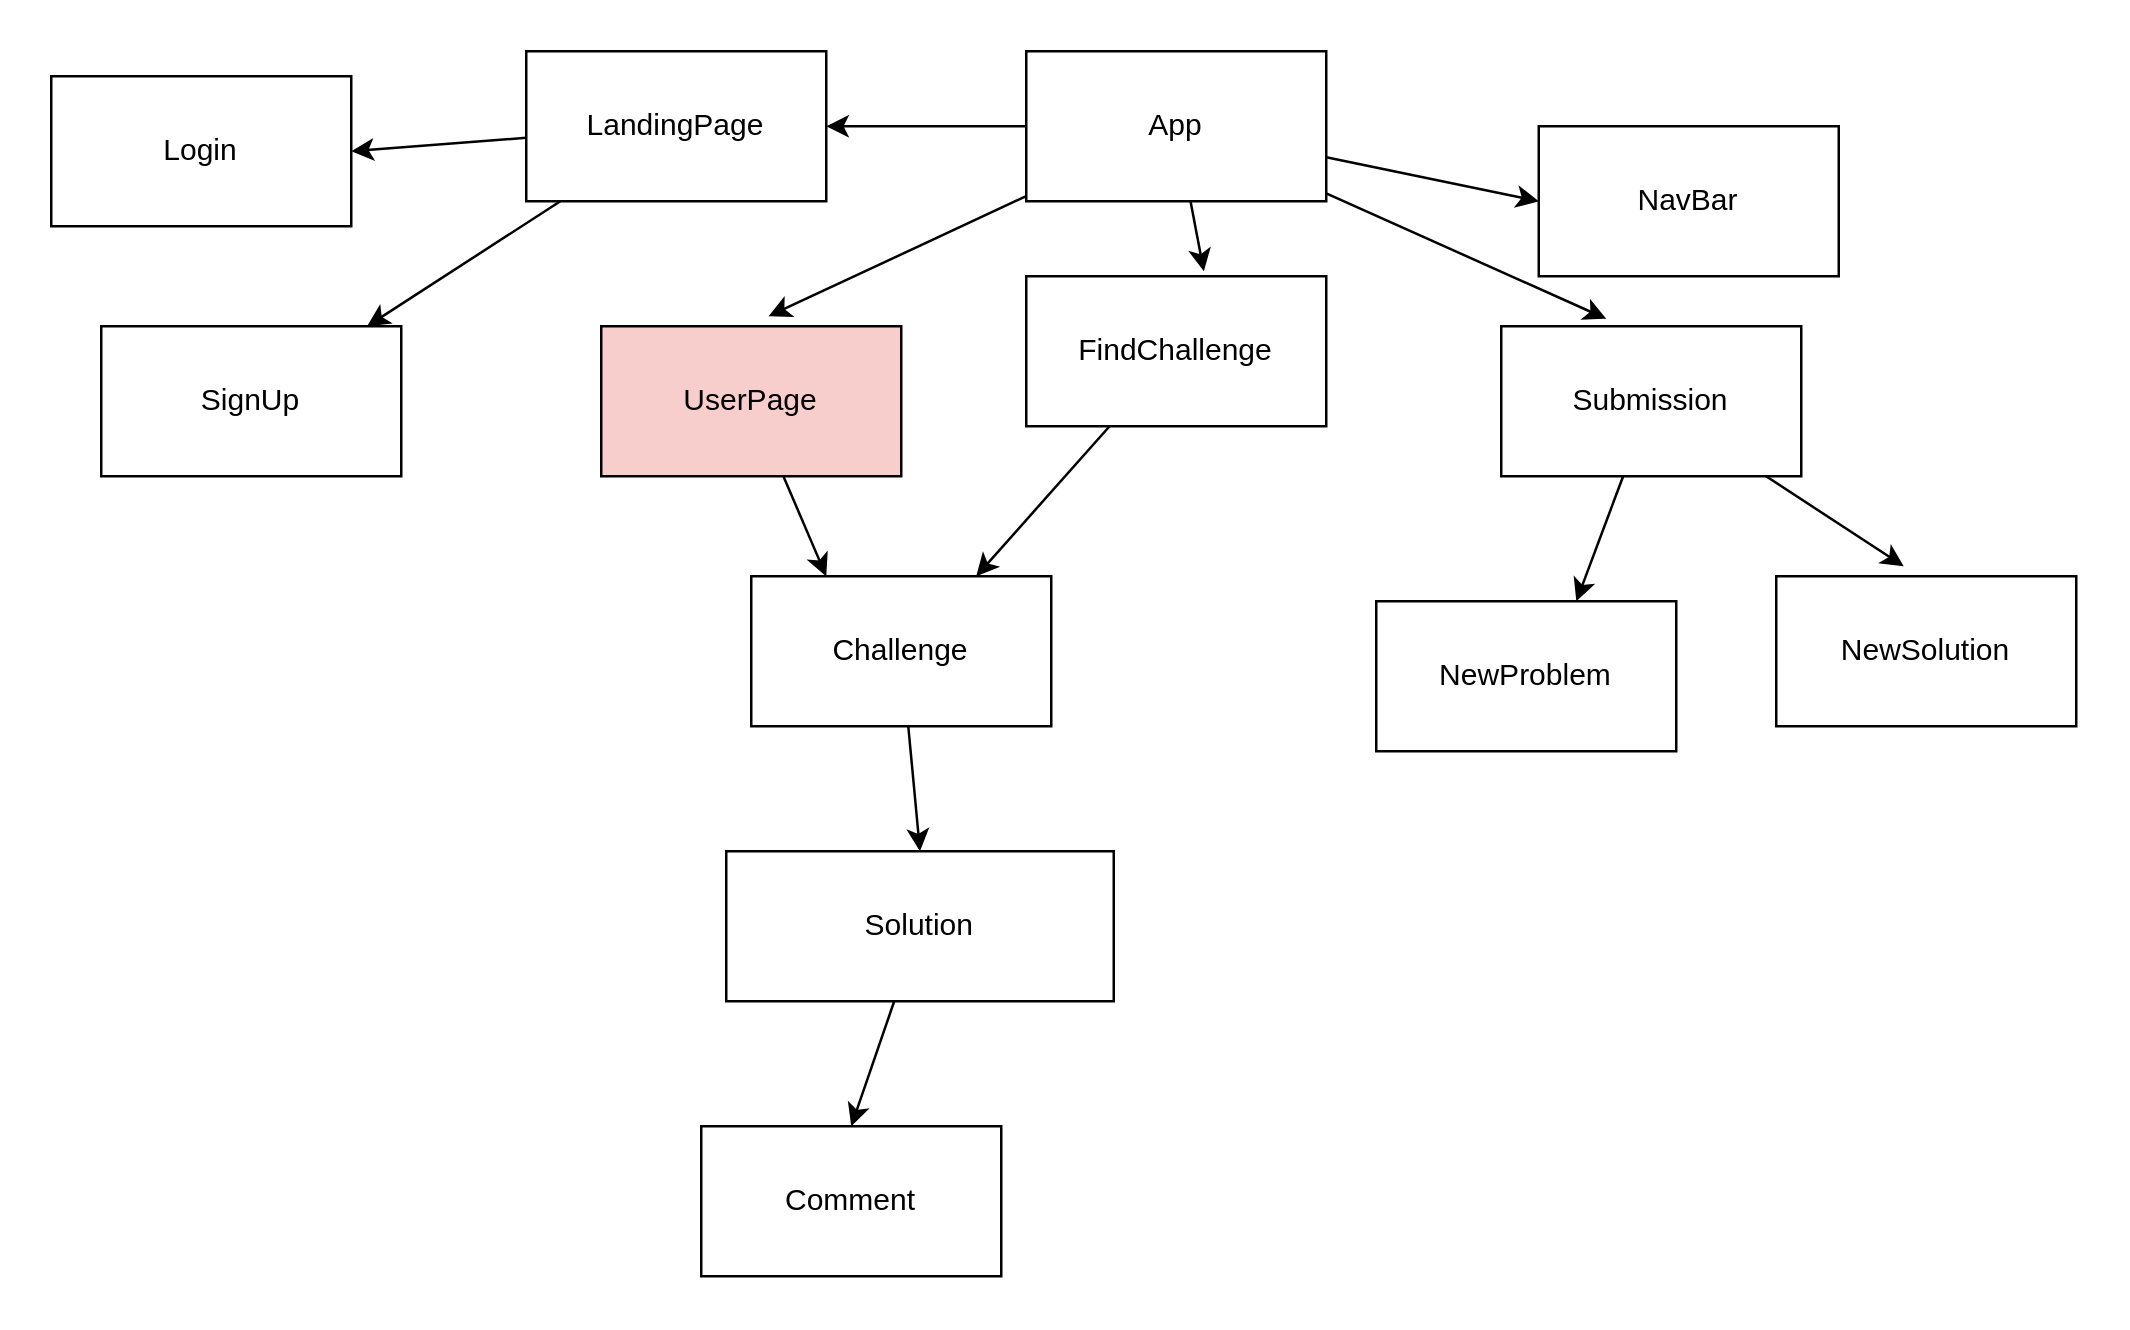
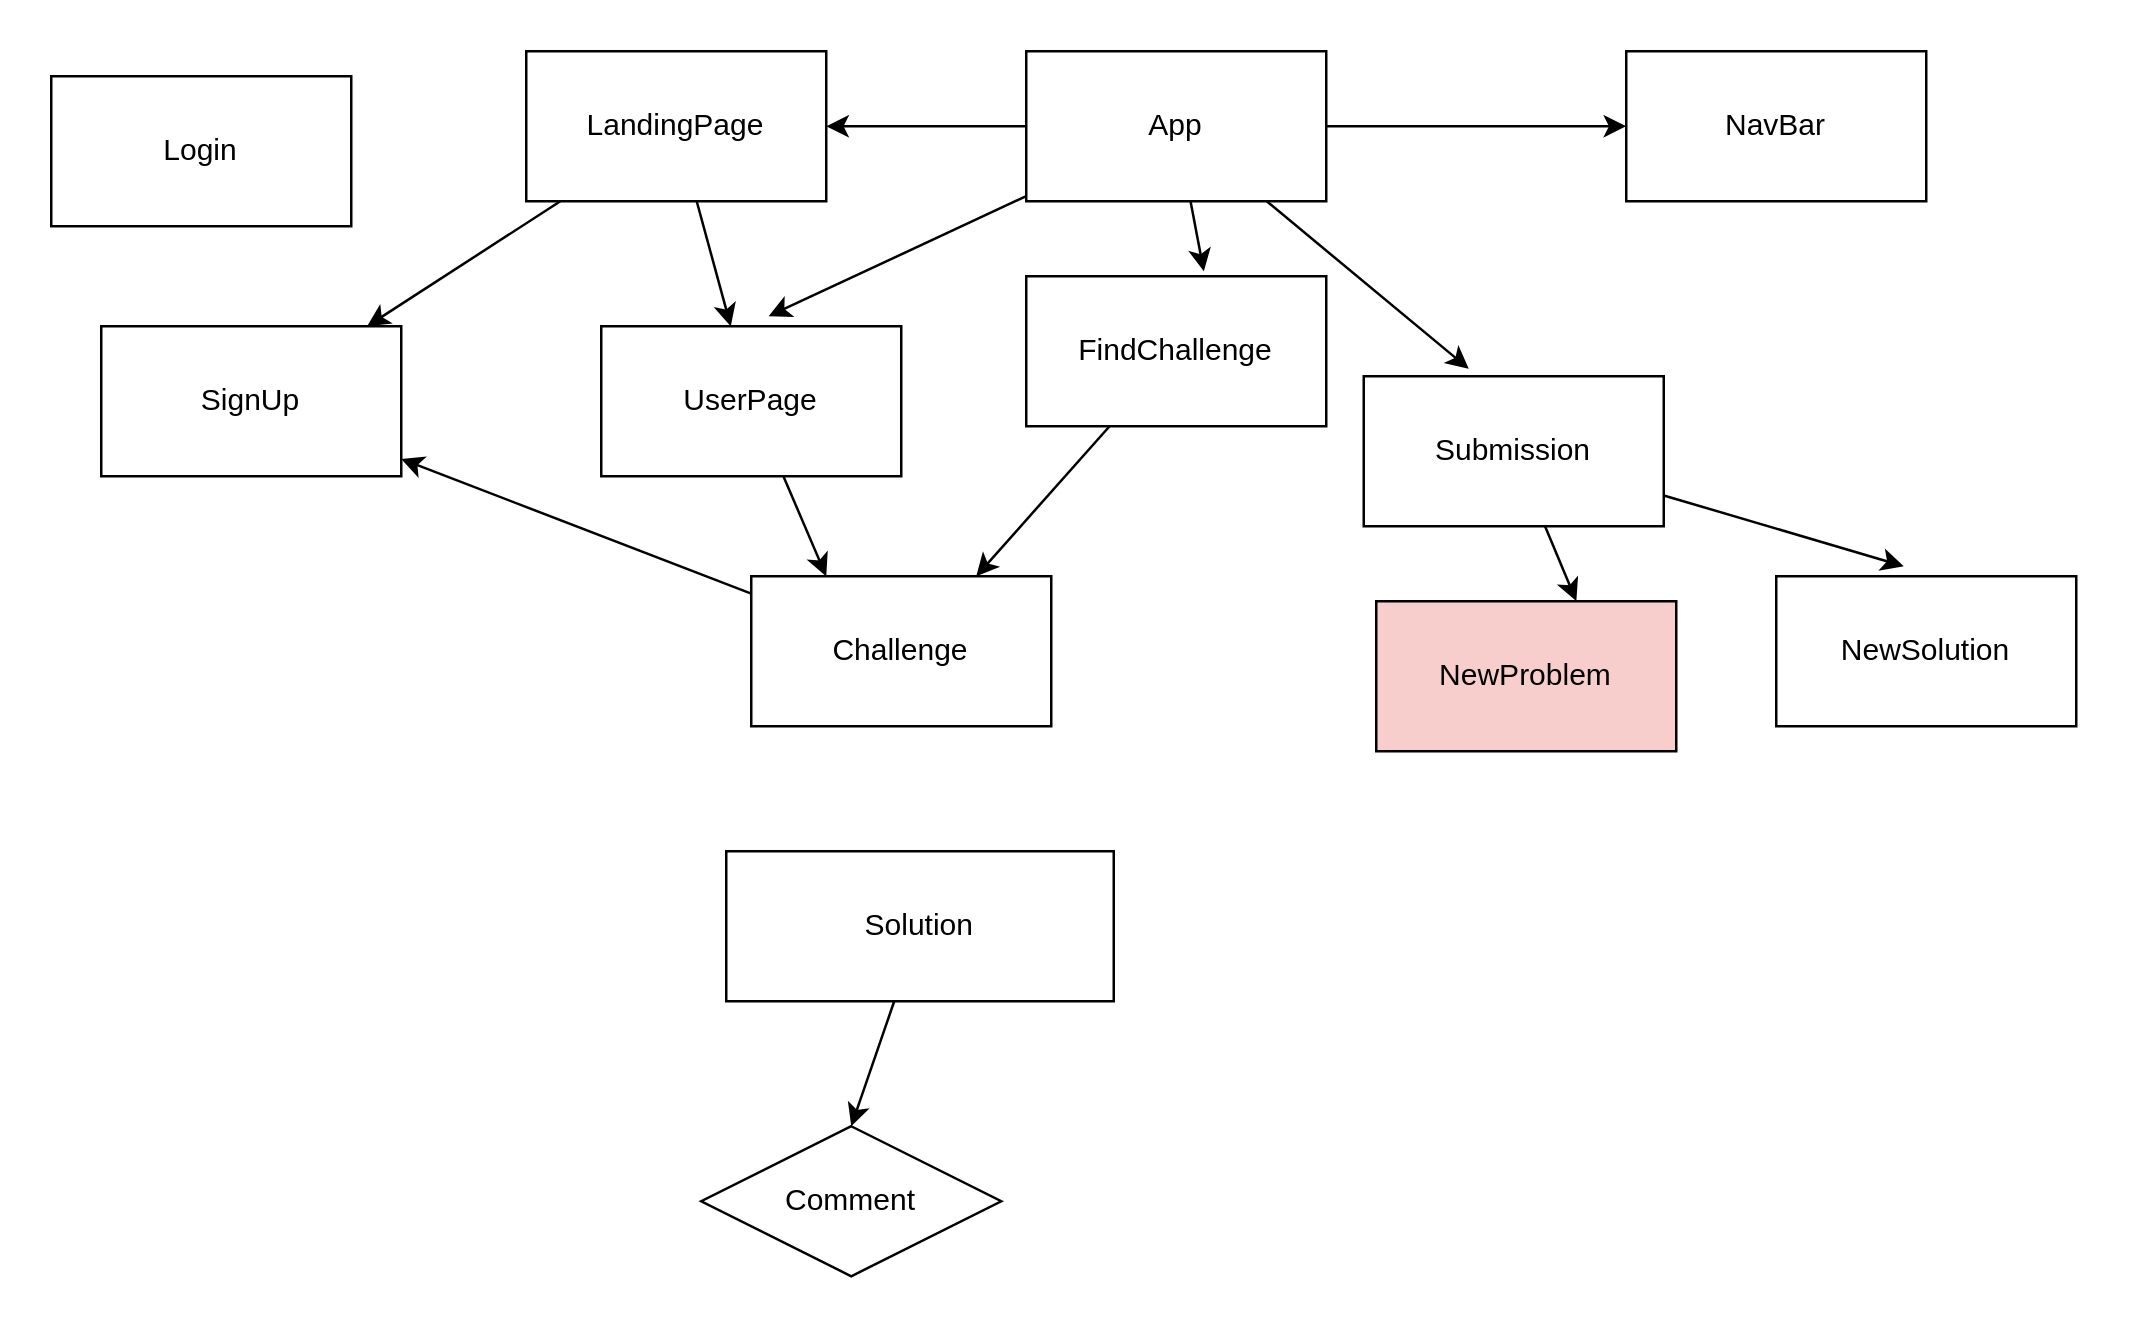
edge "LandingPage" -> "Login": now "LandingPage" -> "UserPage"
node "NavBar": moved (1689, 201) -> (1776, 126)
node "UserPage": fillcolor #f8cecc -> #ffffff
node "Submission": moved (1651, 401) -> (1514, 451)
node "NewProblem": fillcolor #ffffff -> #f8cecc
edge "Challenge" -> "Solution": now "Challenge" -> "SignUp"
node "Comment": shape rectangle -> diamond
